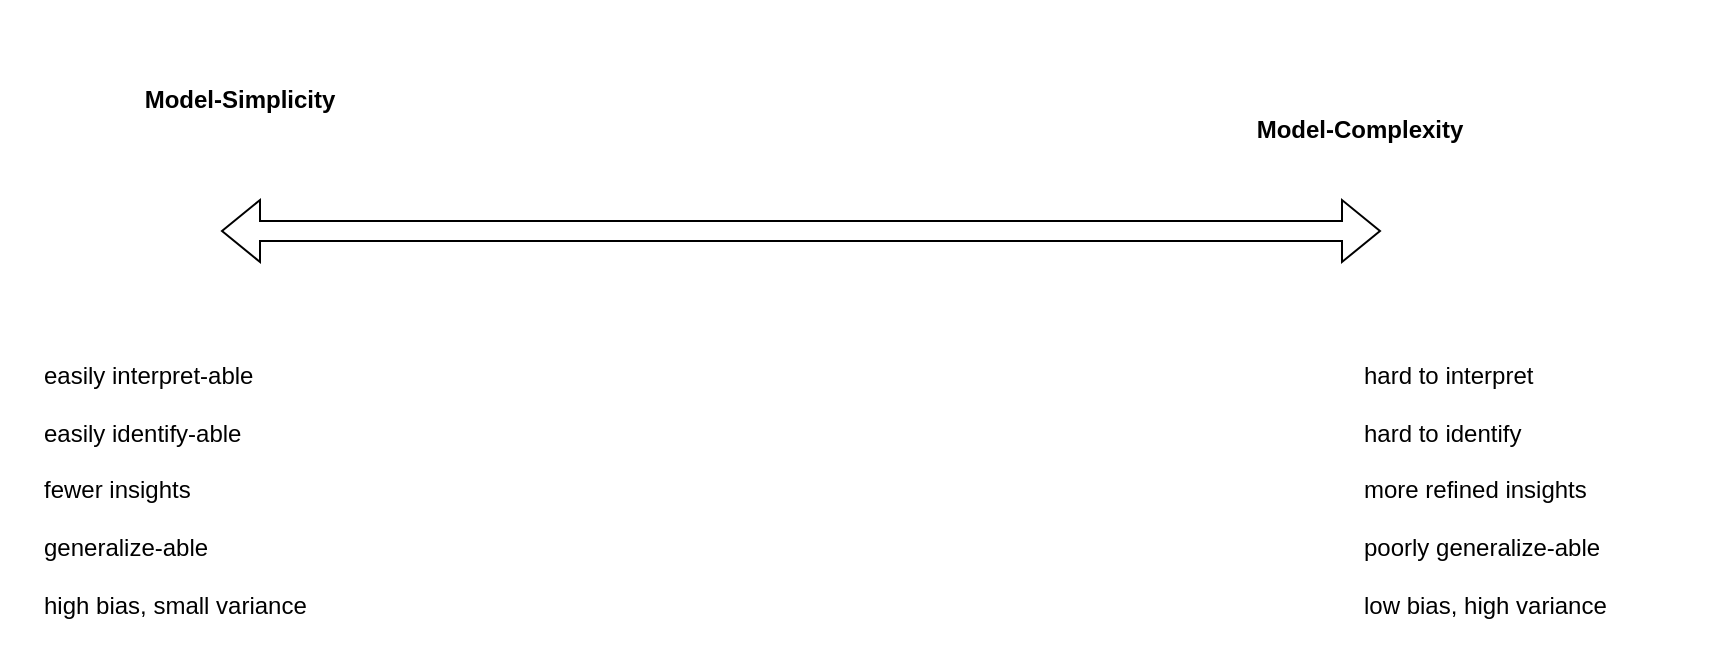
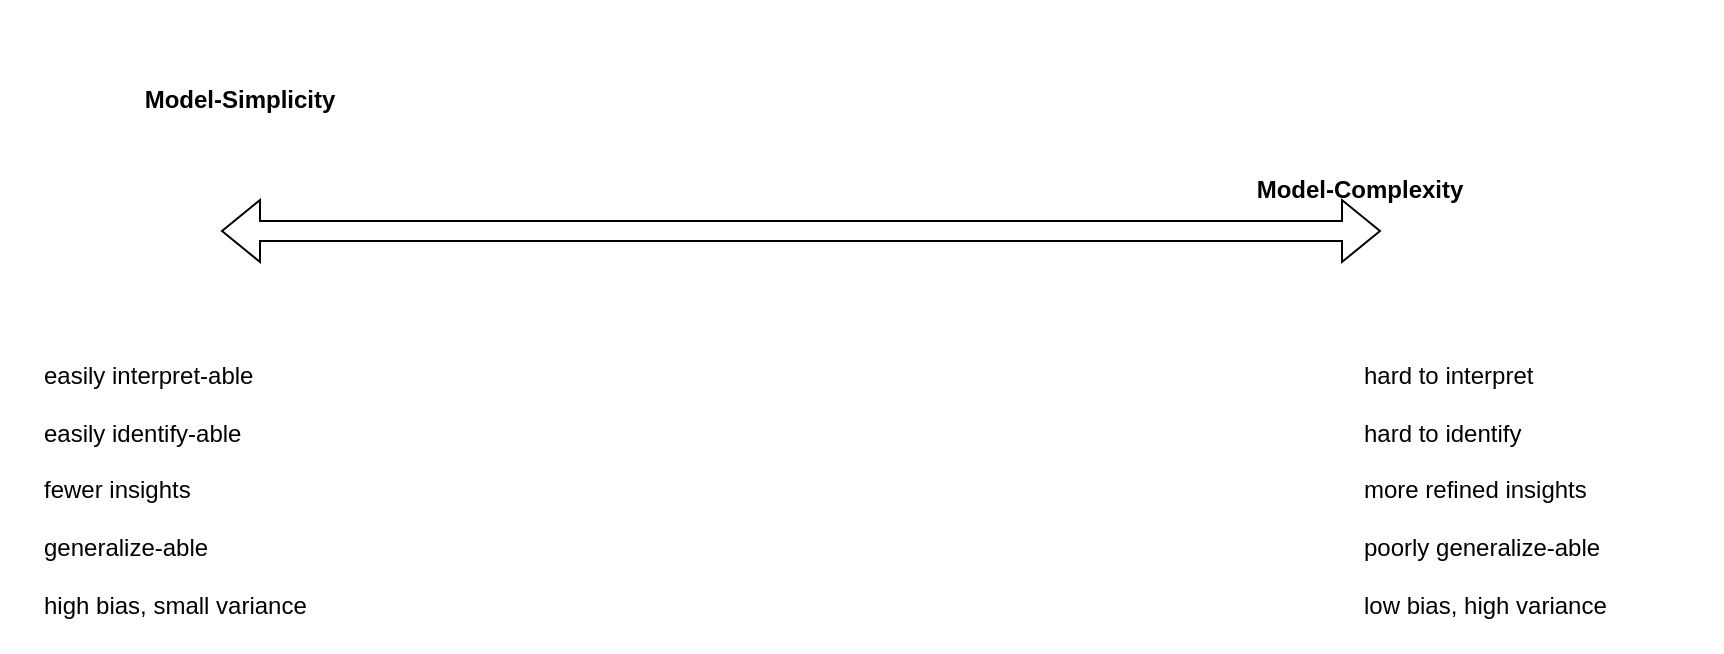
node "Model-Complexity": moved (1361, 131) -> (1361, 191)
